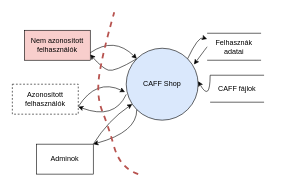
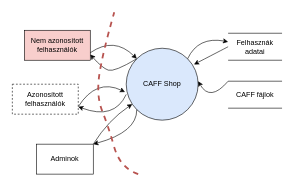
node "Felhasznák adatai": moved (234, 47) -> (255, 47)
node "CAFF fájlok": moved (237, 89) -> (255, 95)
